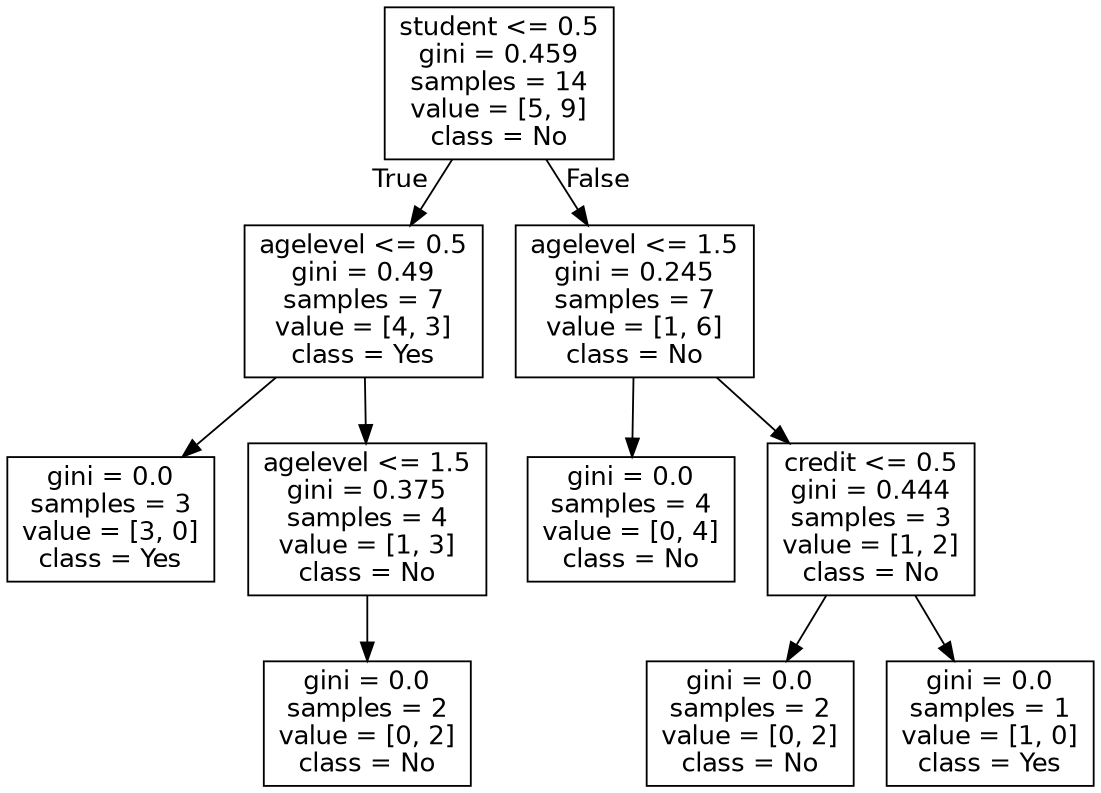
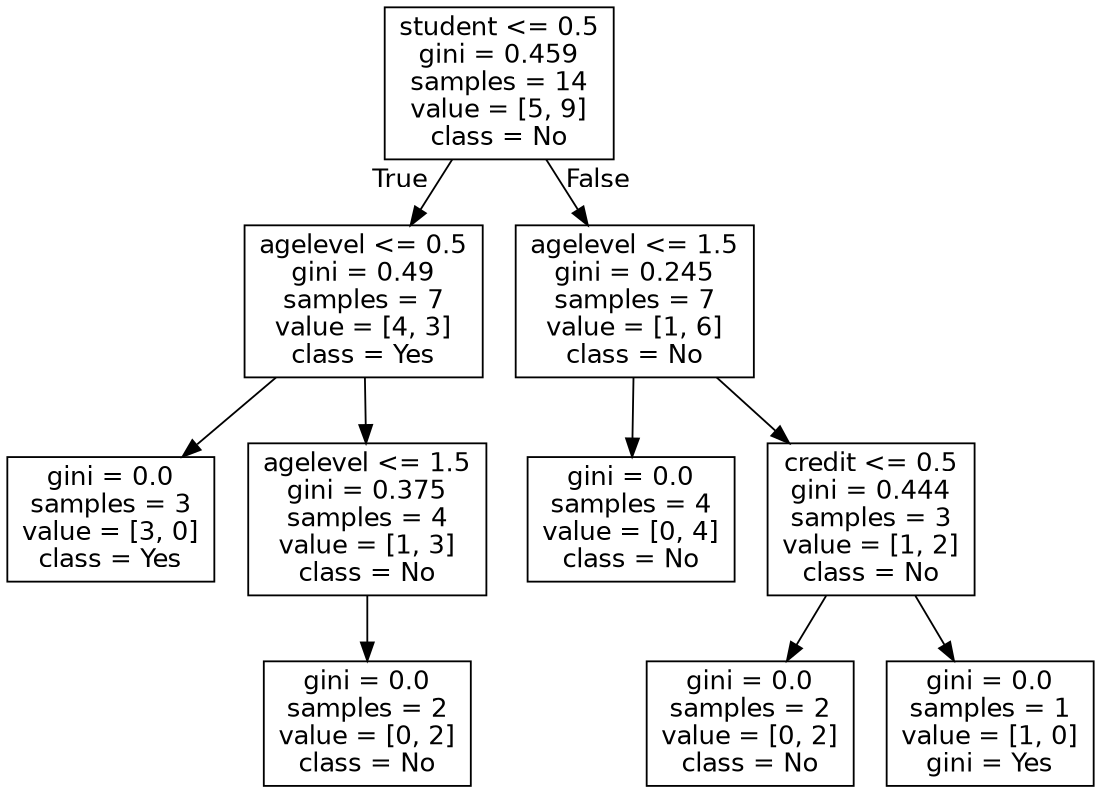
node "gini = 0.0 samples = 1 value = [1, 0] class = Yes": label "gini = 0.0 samples = 1 value = [1, 0] class = Yes" -> "gini = 0.0 samples = 1 value = [1, 0] gini = Yes"
